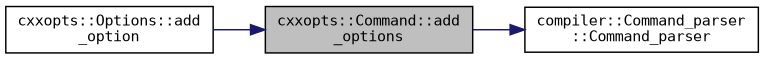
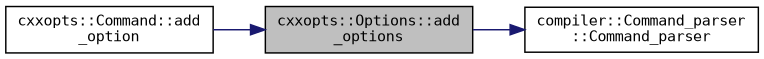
node "cxxopts::Options::add _option": label "cxxopts::Options::add _option" -> "cxxopts::Command::add _option"
node "cxxopts::Command::add _options": label "cxxopts::Command::add _options" -> "cxxopts::Options::add _options"
